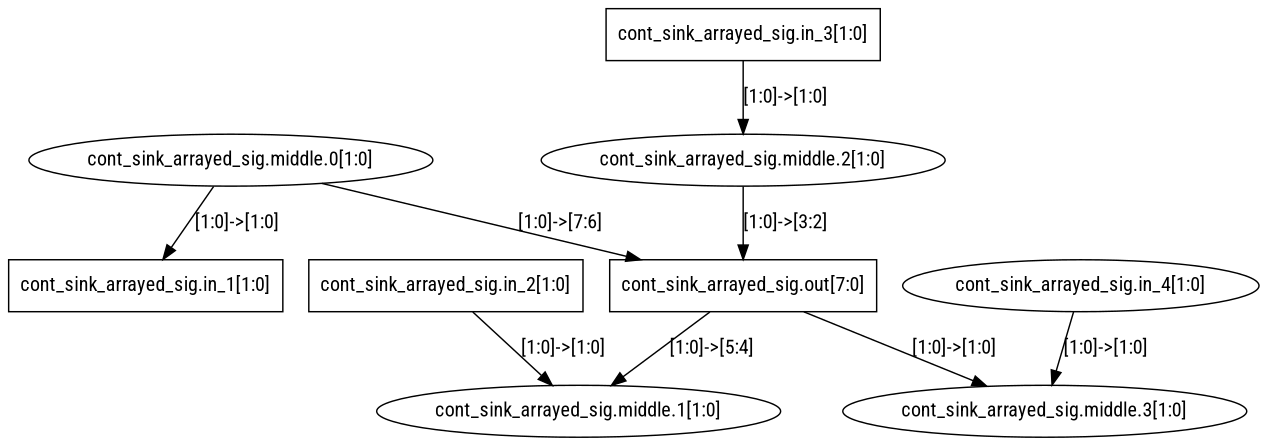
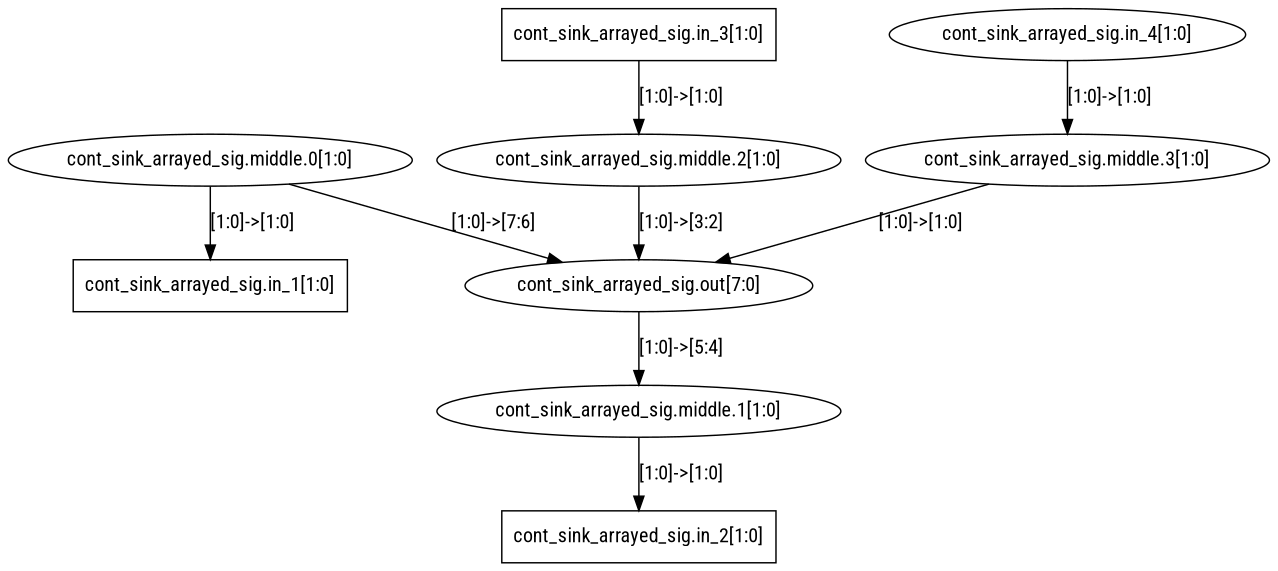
node "cont_sink_arrayed_sig.out[7:0]": shape box -> ellipse
edge "cont_sink_arrayed_sig.in_2[1:0]" -> "cont_sink_arrayed_sig.middle.1[1:0]": reversed
edge "cont_sink_arrayed_sig.out[7:0]" -> "cont_sink_arrayed_sig.middle.3[1:0]": reversed
